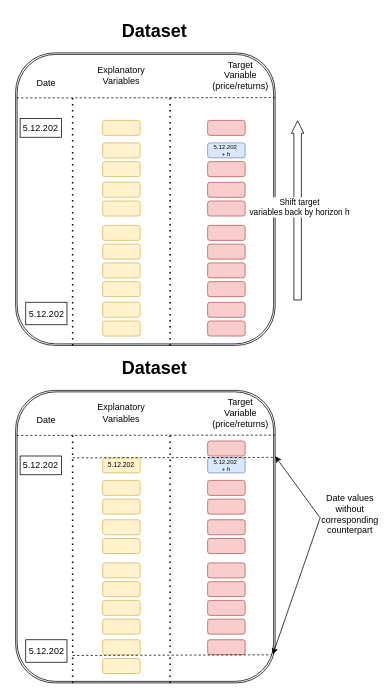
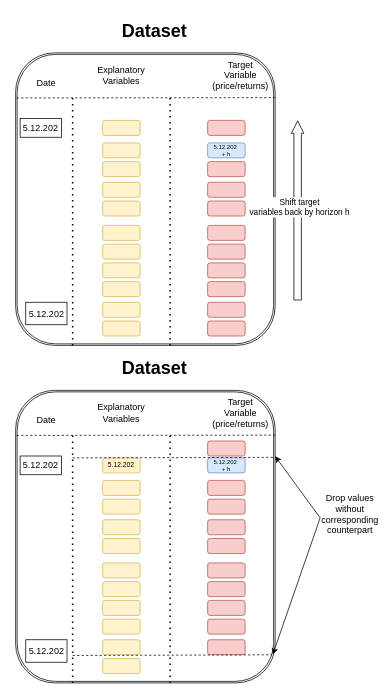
node "Date values without corresponding counterpart": label "Date values without corresponding counterpart" -> "Drop values without corresponding counterpart"
